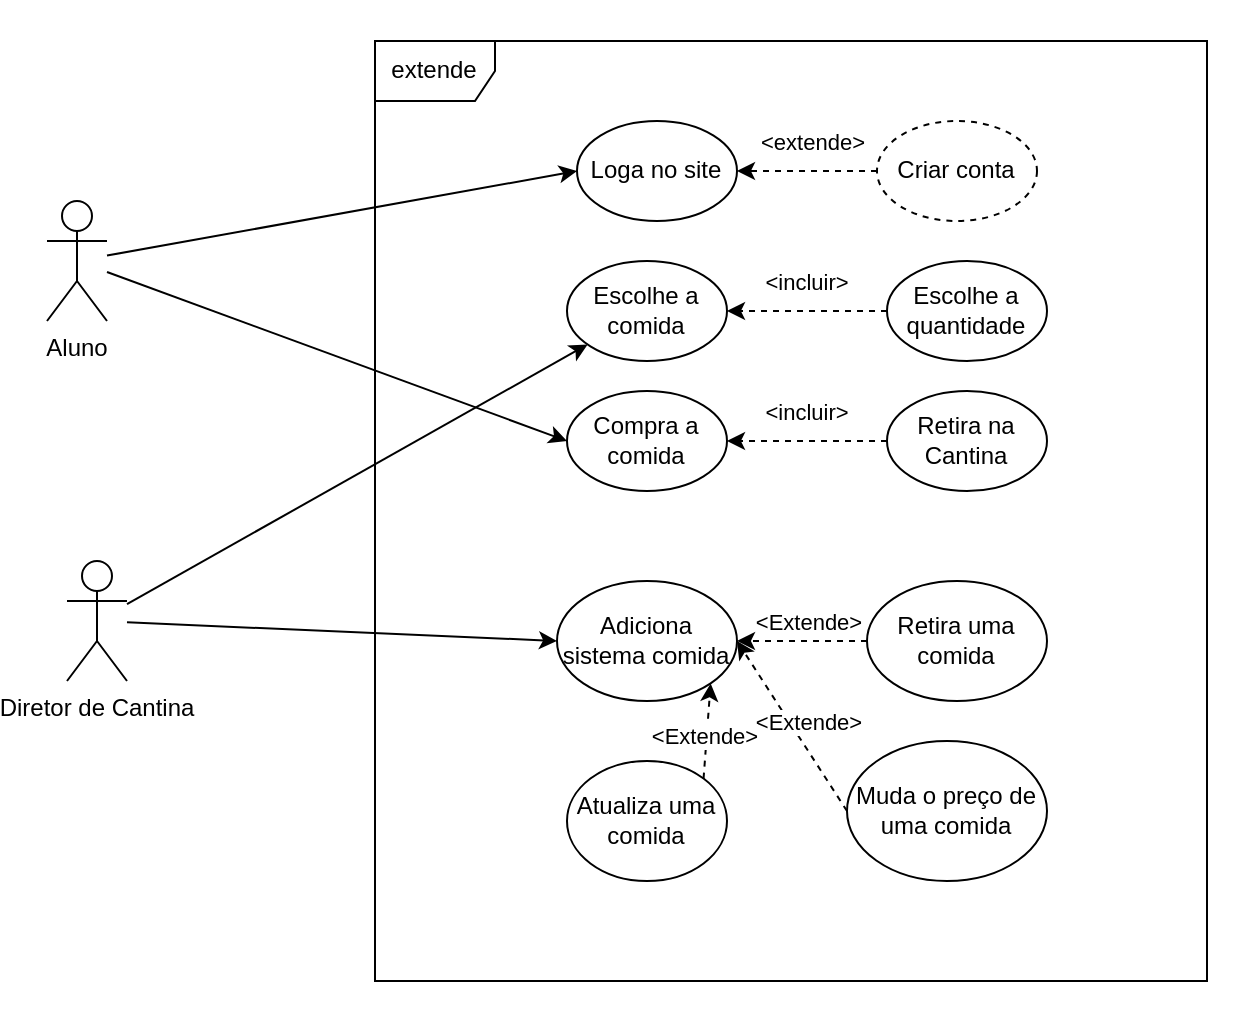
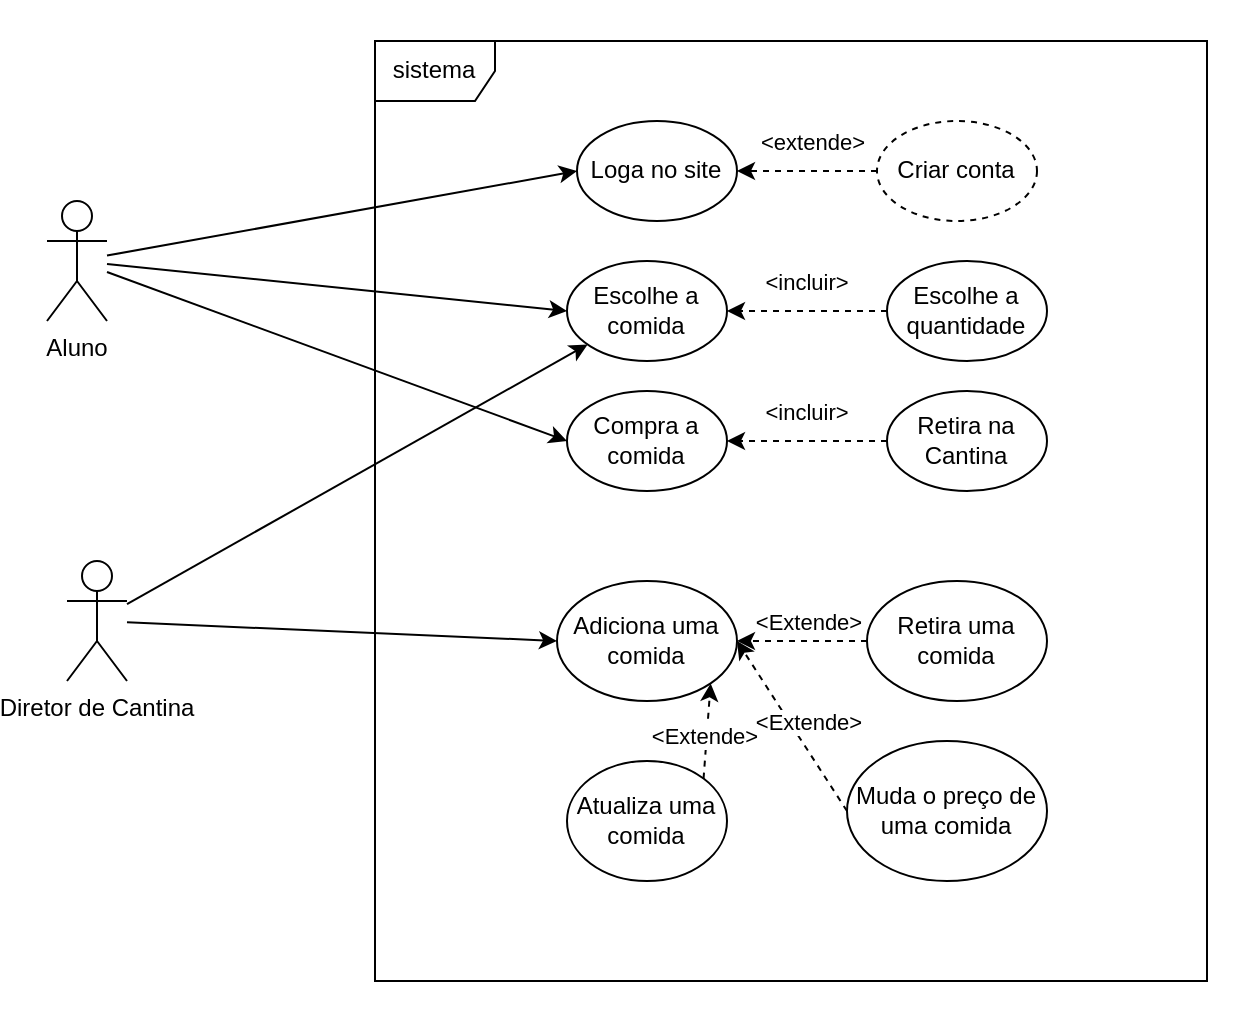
node "extende": label "extende" -> "sistema"
edge "Aluno" -> "Escolhe a comida": added
node "Adiciona sistema comida": label "Adiciona sistema comida" -> "Adiciona uma comida"
